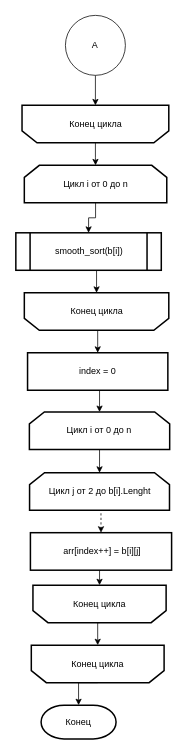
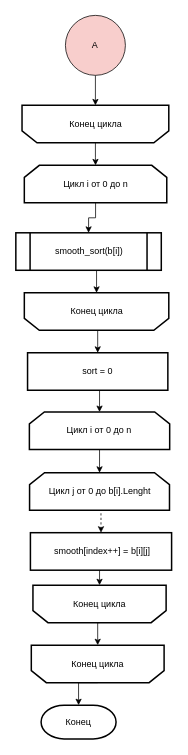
node "A": fillcolor #ffffff -> #f8cecc
node "index = 0": label "index = 0" -> "sort = 0"
node "Цикл j от 2 до b[i].Lenght": label "Цикл j от 2 до b[i].Lenght" -> "Цикл j от 0 до b[i].Lenght"
node "arr[index++] = b[i][j]": label "arr[index++] = b[i][j]" -> "smooth[index++] = b[i][j]"
